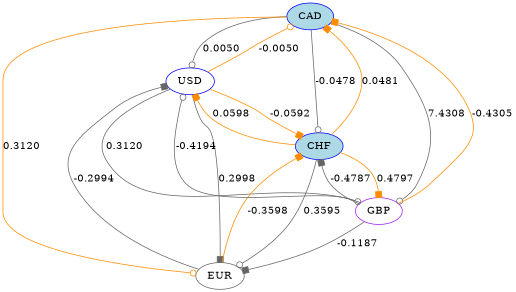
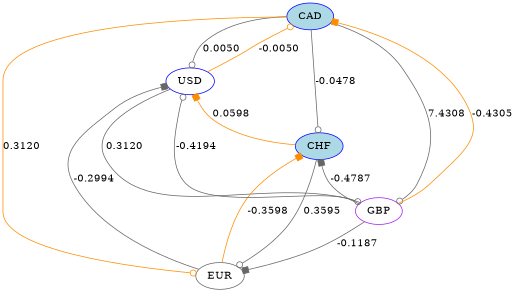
edge "CHF" -> "CAD": removed, label "0.0481"
edge "USD" -> "CHF": removed, label "-0.0592"
edge "CHF" -> "GBP": removed, label "0.4797"
edge "USD" -> "EUR": removed, label "0.2998"
